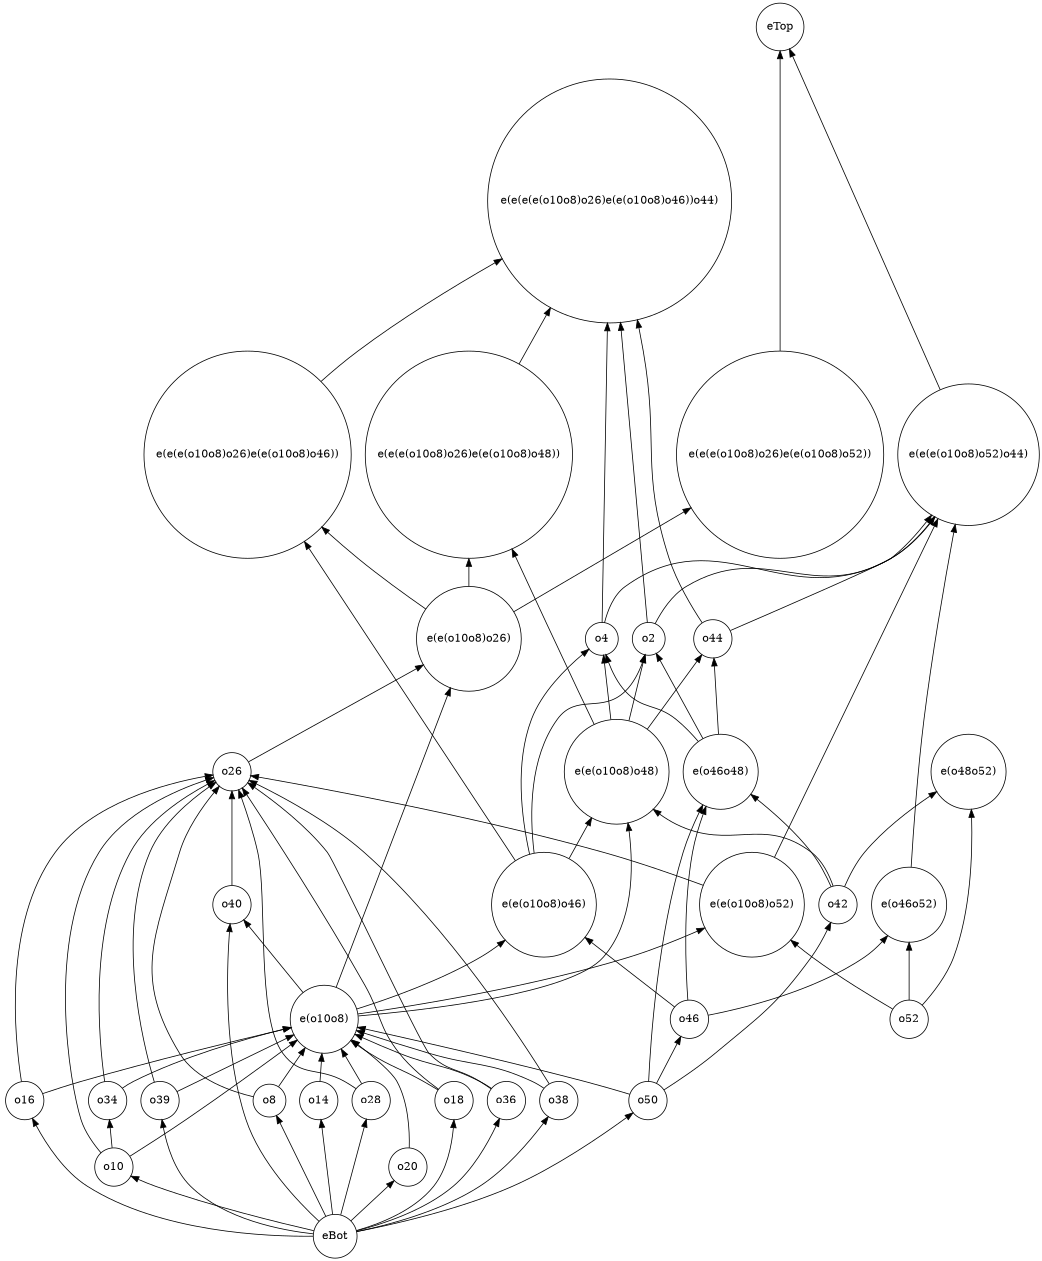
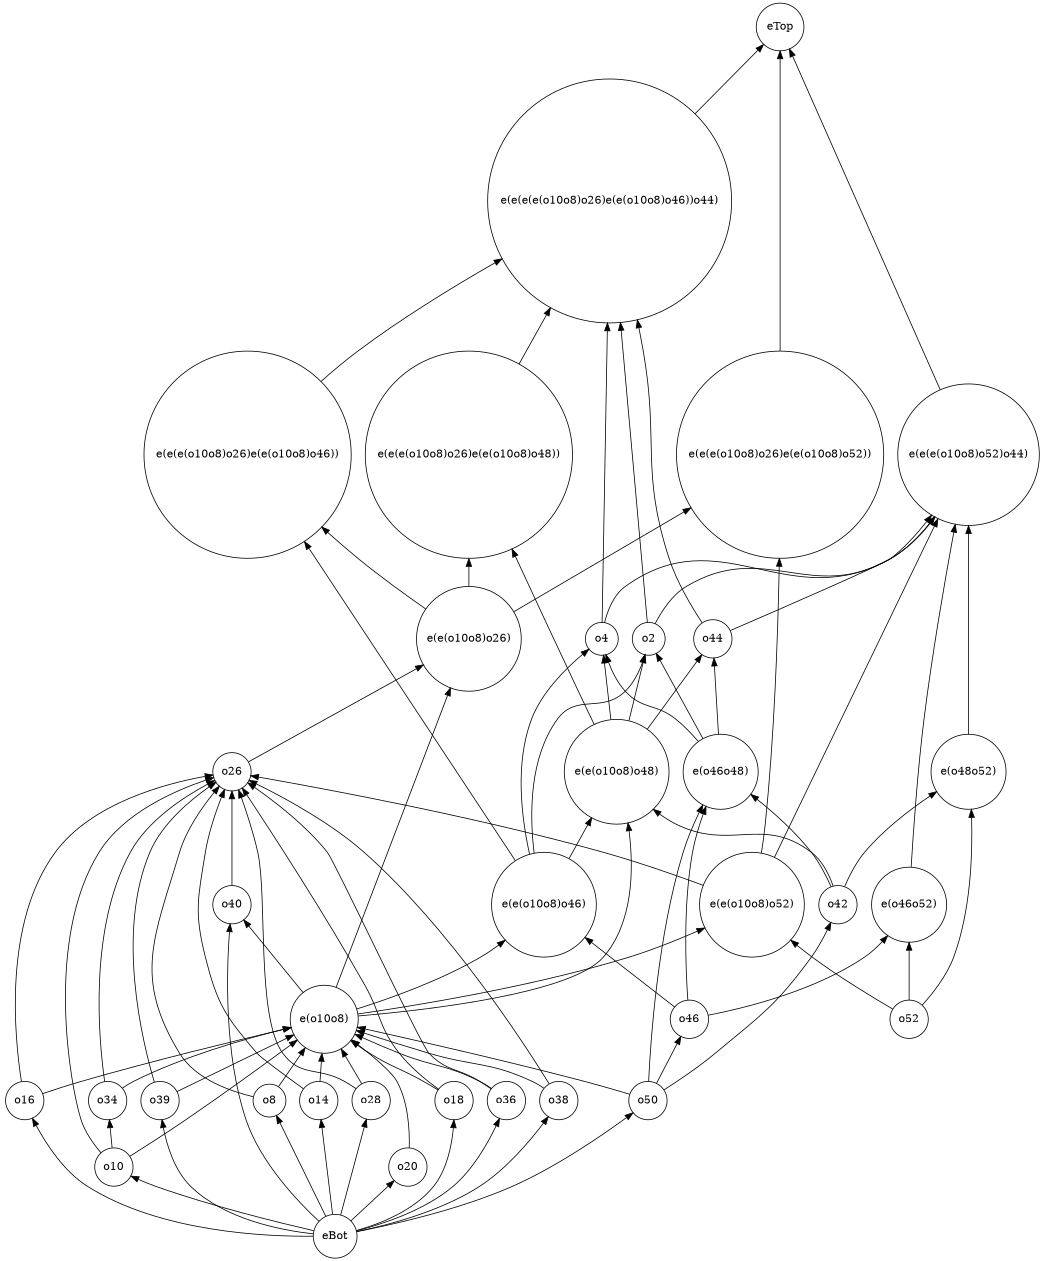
edge "e(e(e(e(o10o8)o26)e(e(o10o8)o46))o44)" -> "eTop": added
edge "e(o48o52)" -> "e(e(e(o10o8)o52)o44)": added
edge "e(e(o10o8)o52)" -> "e(e(e(o10o8)o26)e(e(o10o8)o52))": added
edge "o14" -> "o26": added
